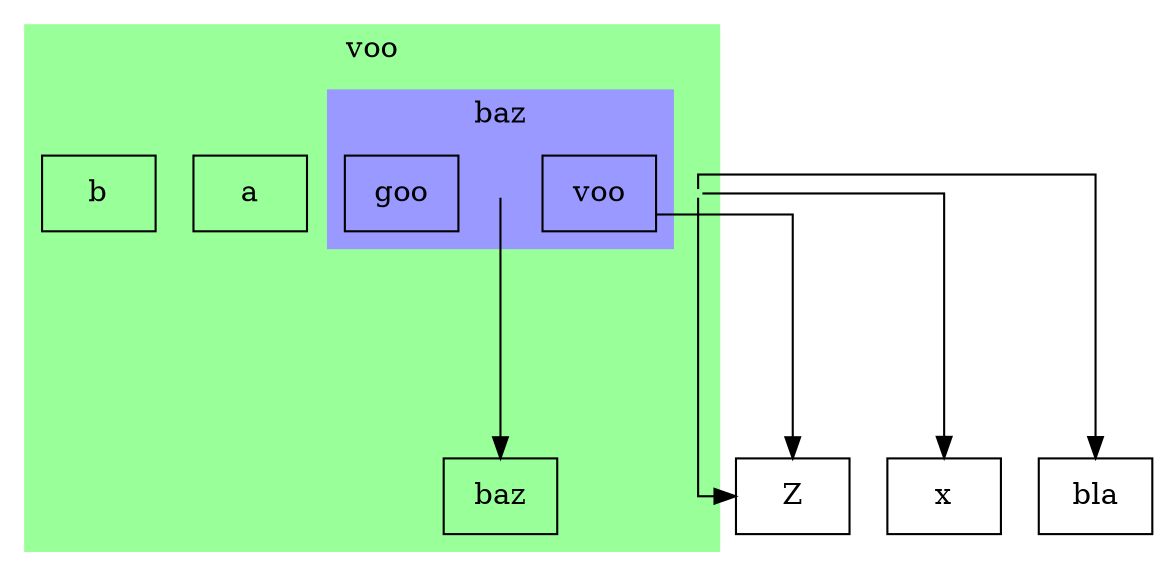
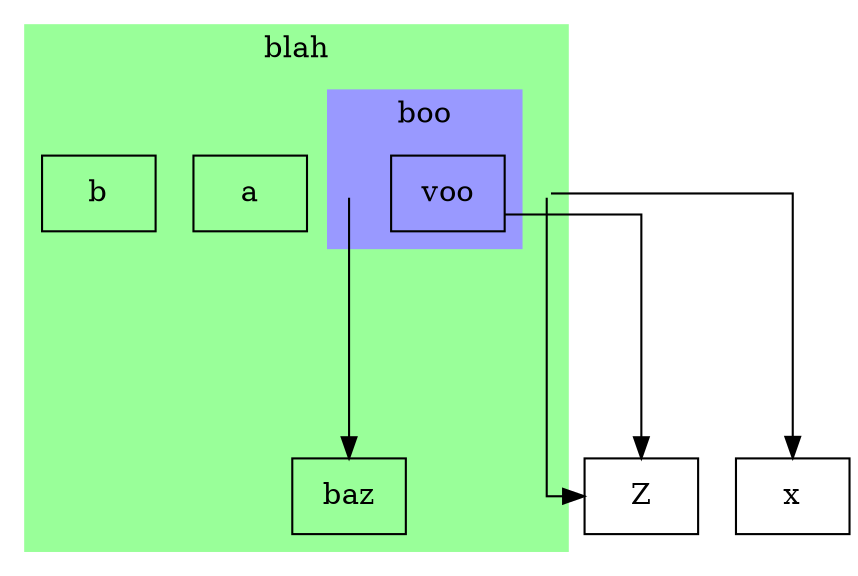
cluster "voo": label "voo" -> "blah"
cluster "baz": label "baz" -> "boo"
node "goo": removed
node "bla": removed
